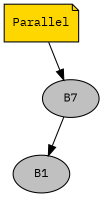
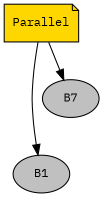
edge "B7" -> "B1": now "Parallel" -> "B1"
